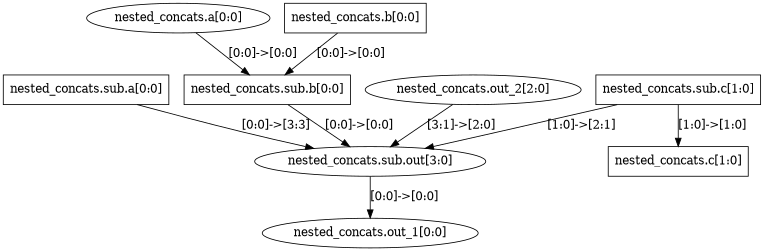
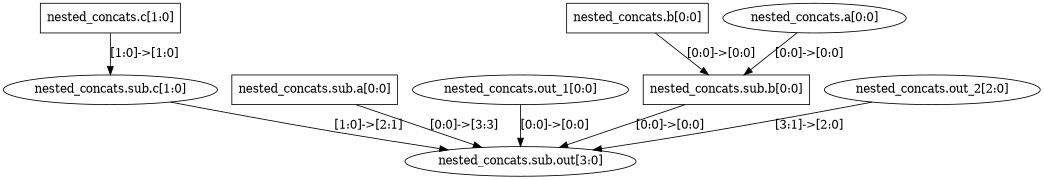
node "nested_concats.sub.c[1:0]": shape box -> ellipse
edge "nested_concats.sub.c[1:0]" -> "nested_concats.c[1:0]": reversed
edge "nested_concats.sub.out[3:0]" -> "nested_concats.out_1[0:0]": reversed
